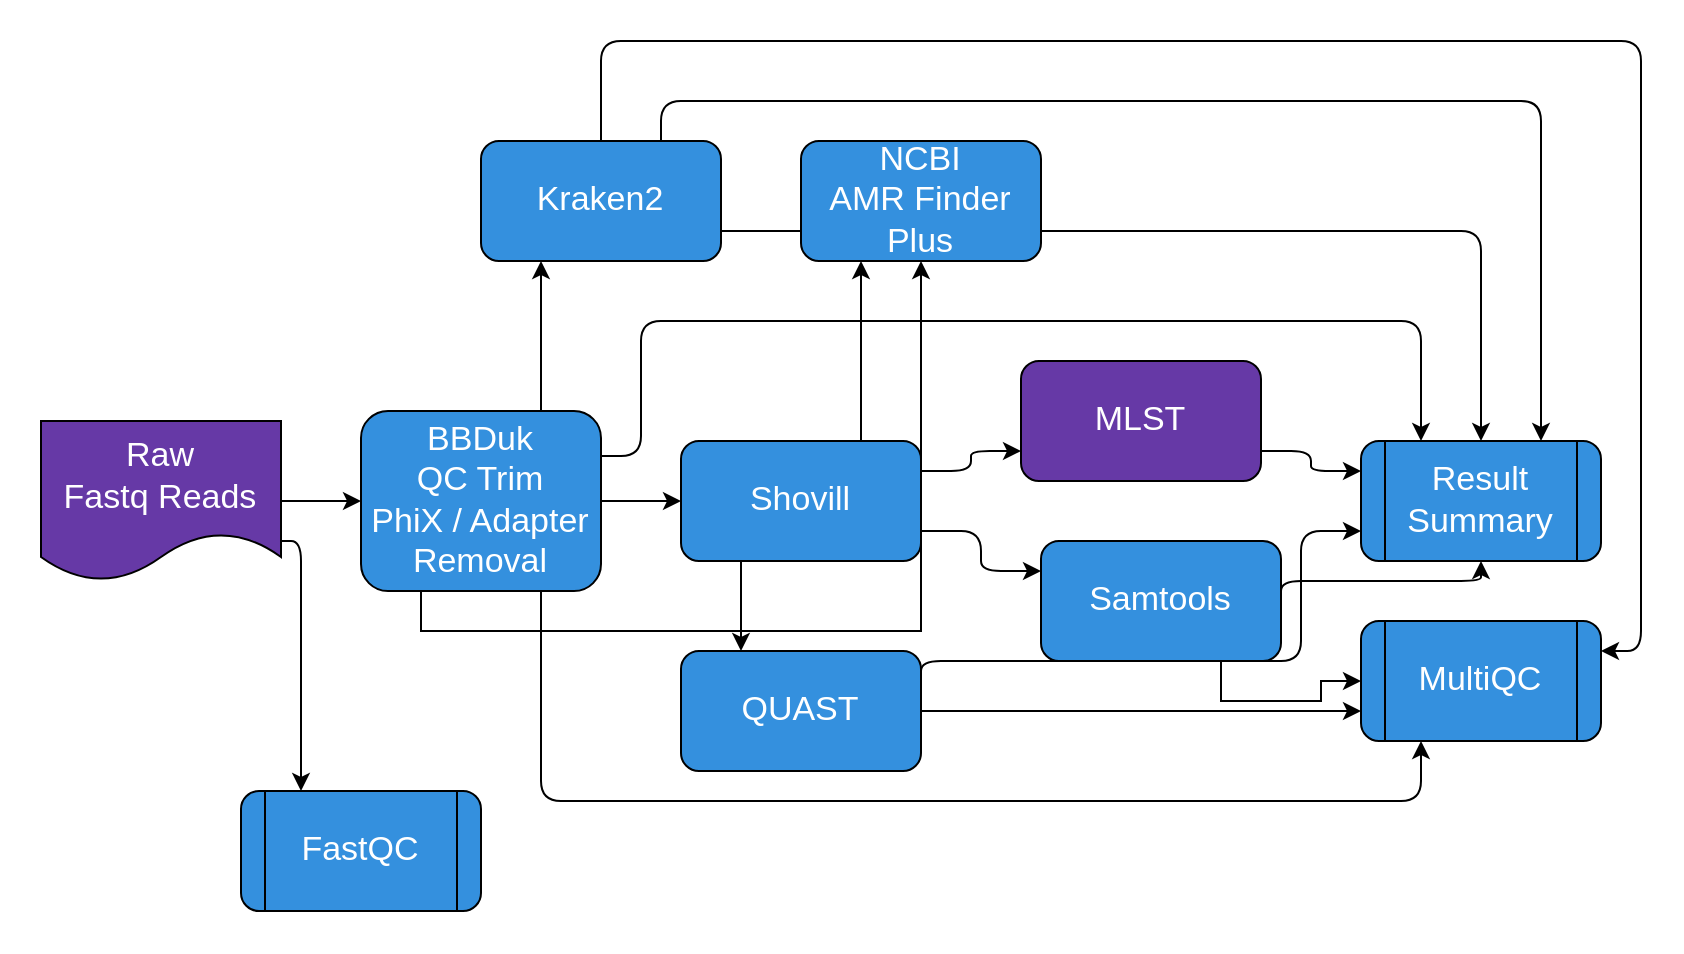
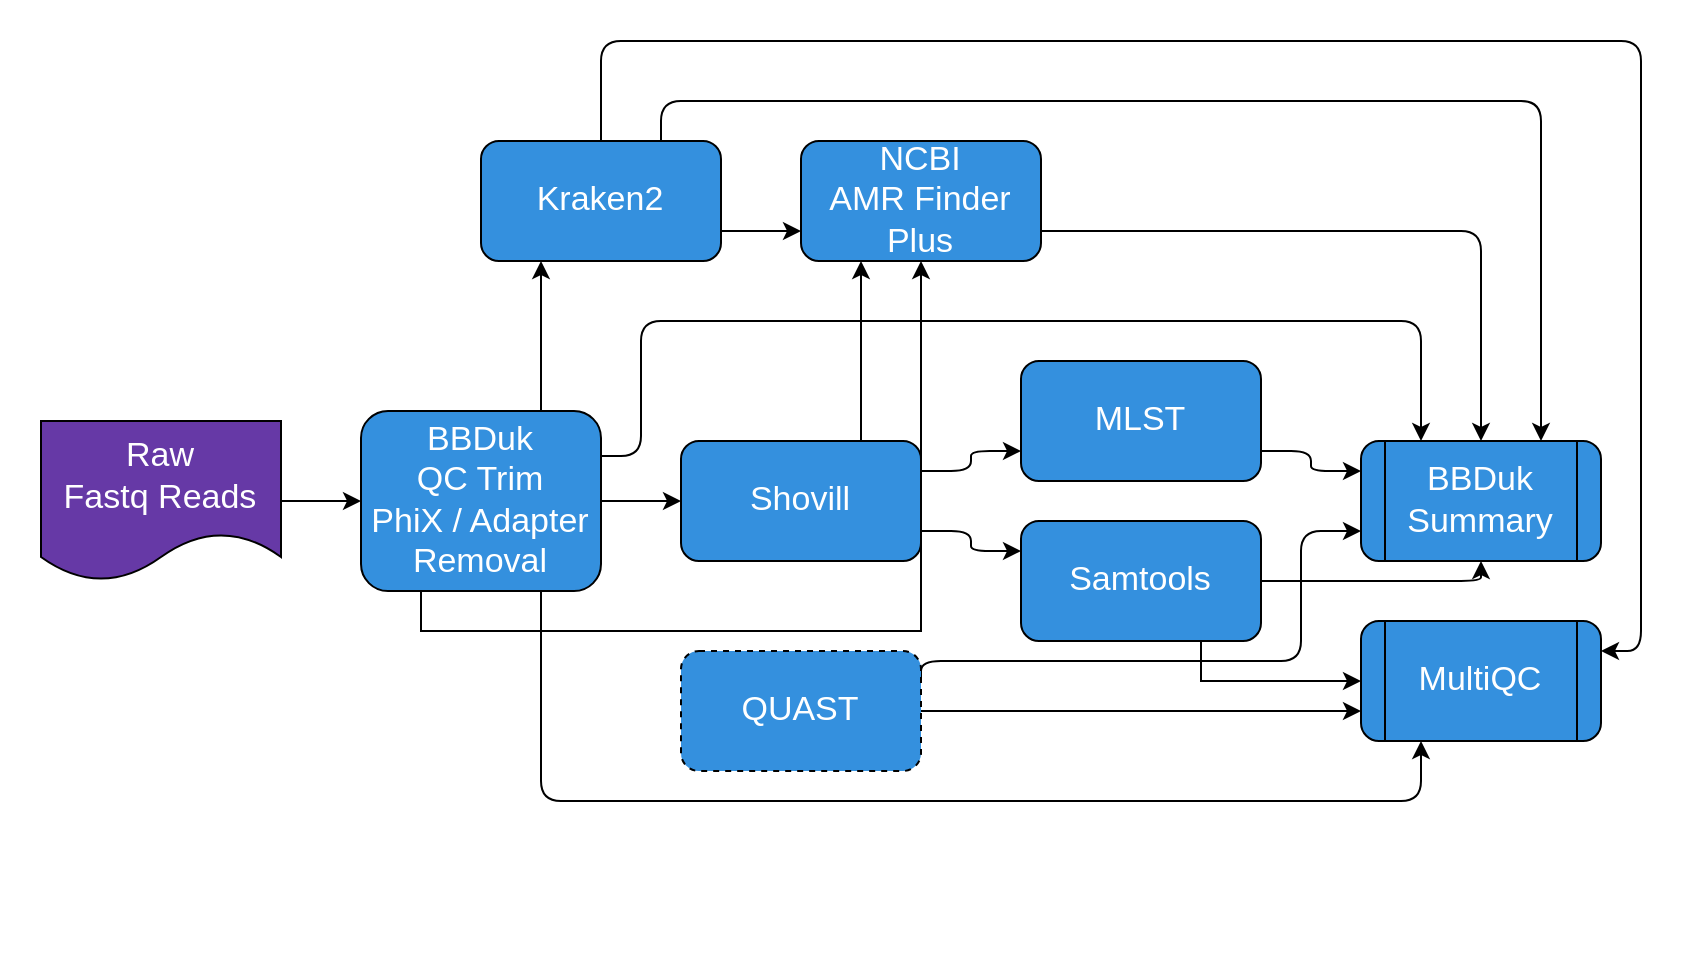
edge "Kraken2" -- "NCBI AMR FinderPlus": arrowhead none -> classic
node "MLST": fillcolor #6639a6 -> #3490de
node "Result Summary": label "Result Summary" -> "BBDuk Summary"
edge "Shovill" -> "QUAST": removed
node "Samtools": moved (1161, 601) -> (1141, 581)
edge "Raw Fastq Reads" -> "FastQC": removed
node "QUAST": style solid -> dashed
node "FastQC": removed
